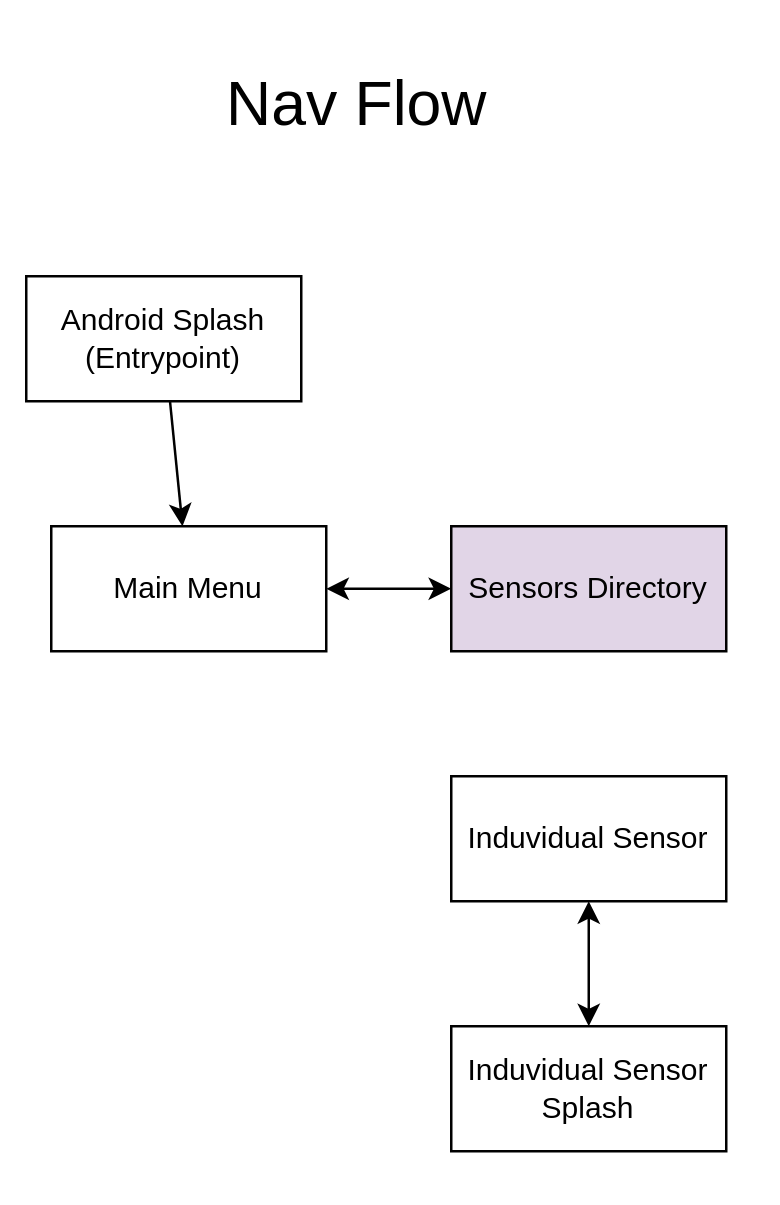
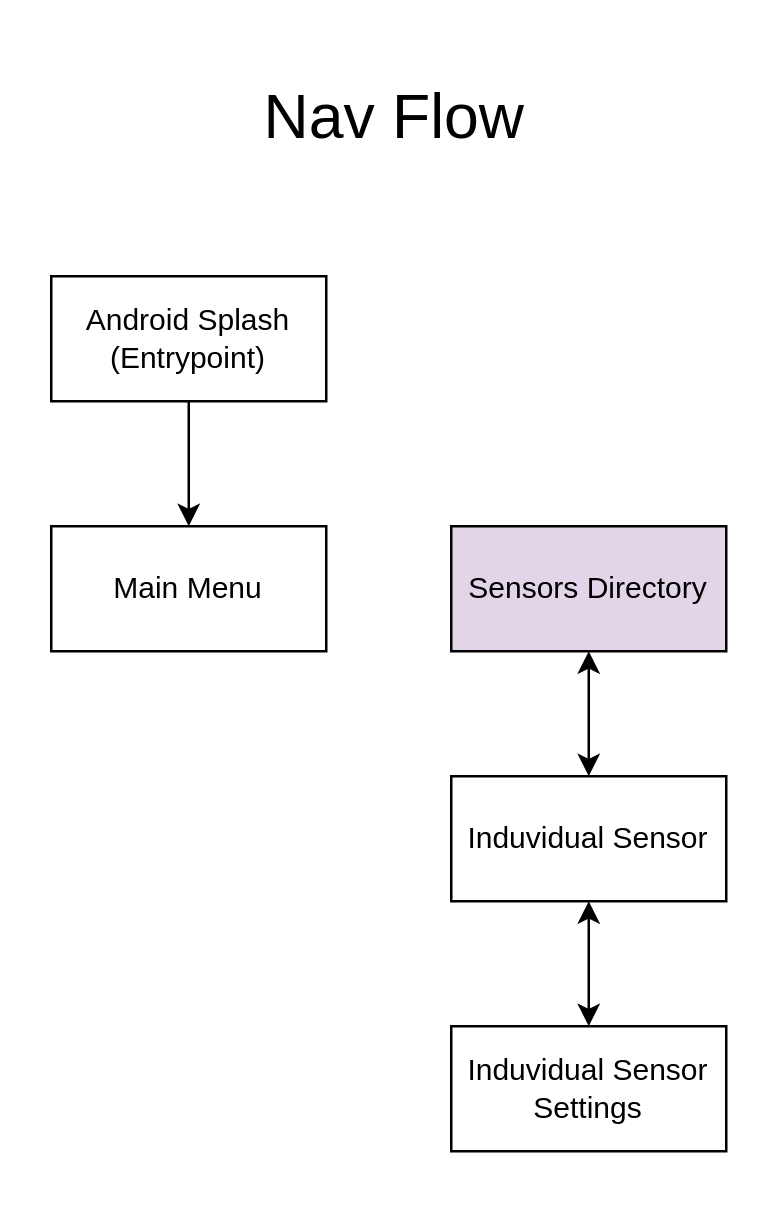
node "Nav Flow": moved (358, 101) -> (395, 114)
node "Android Splash (Entrypoint)": moved (164, 339) -> (189, 339)
edge "Main Menu" -- "Sensors Directory": now "Induvidual Sensor" -- "Sensors Directory"
node "Induvidual Sensor Splash": label "Induvidual Sensor Splash" -> "Induvidual Sensor Settings"
